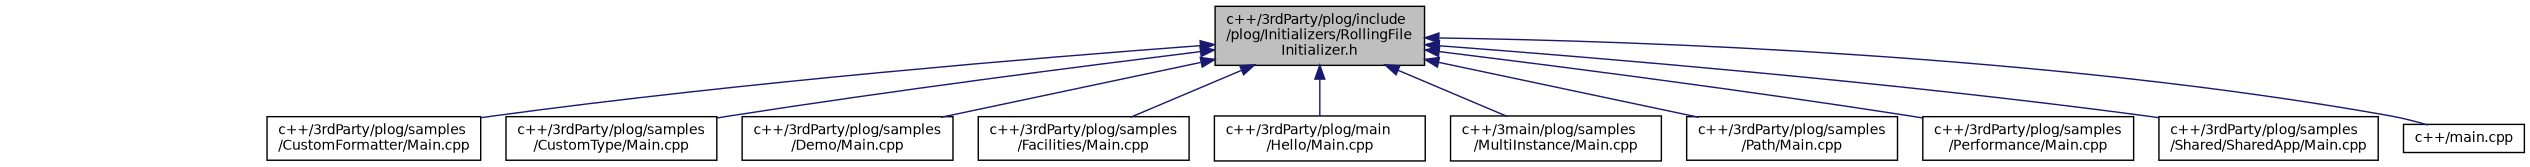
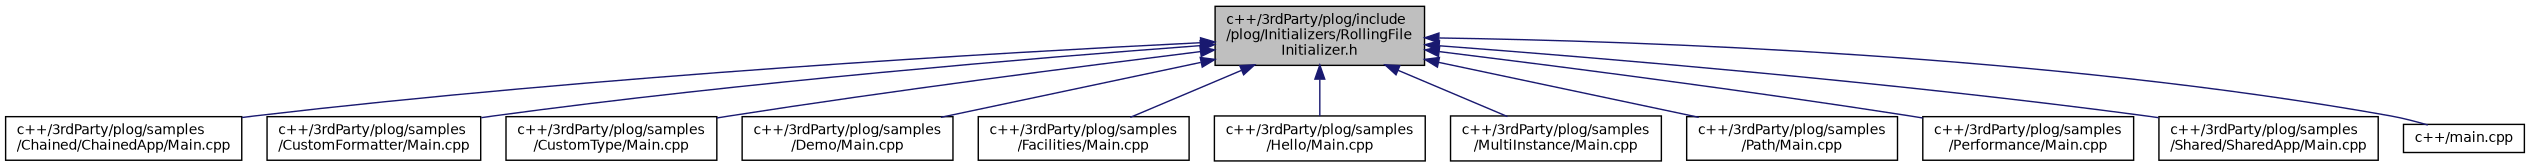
node "c++/3rdParty/plog/samples /Chained/ChainedApp/Main.cpp": added
node "c++/3rdParty/plog/main /Hello/Main.cpp": label "c++/3rdParty/plog/main /Hello/Main.cpp" -> "c++/3rdParty/plog/samples /Hello/Main.cpp"
node "c++/3main/plog/samples /MultiInstance/Main.cpp": label "c++/3main/plog/samples /MultiInstance/Main.cpp" -> "c++/3rdParty/plog/samples /MultiInstance/Main.cpp"
